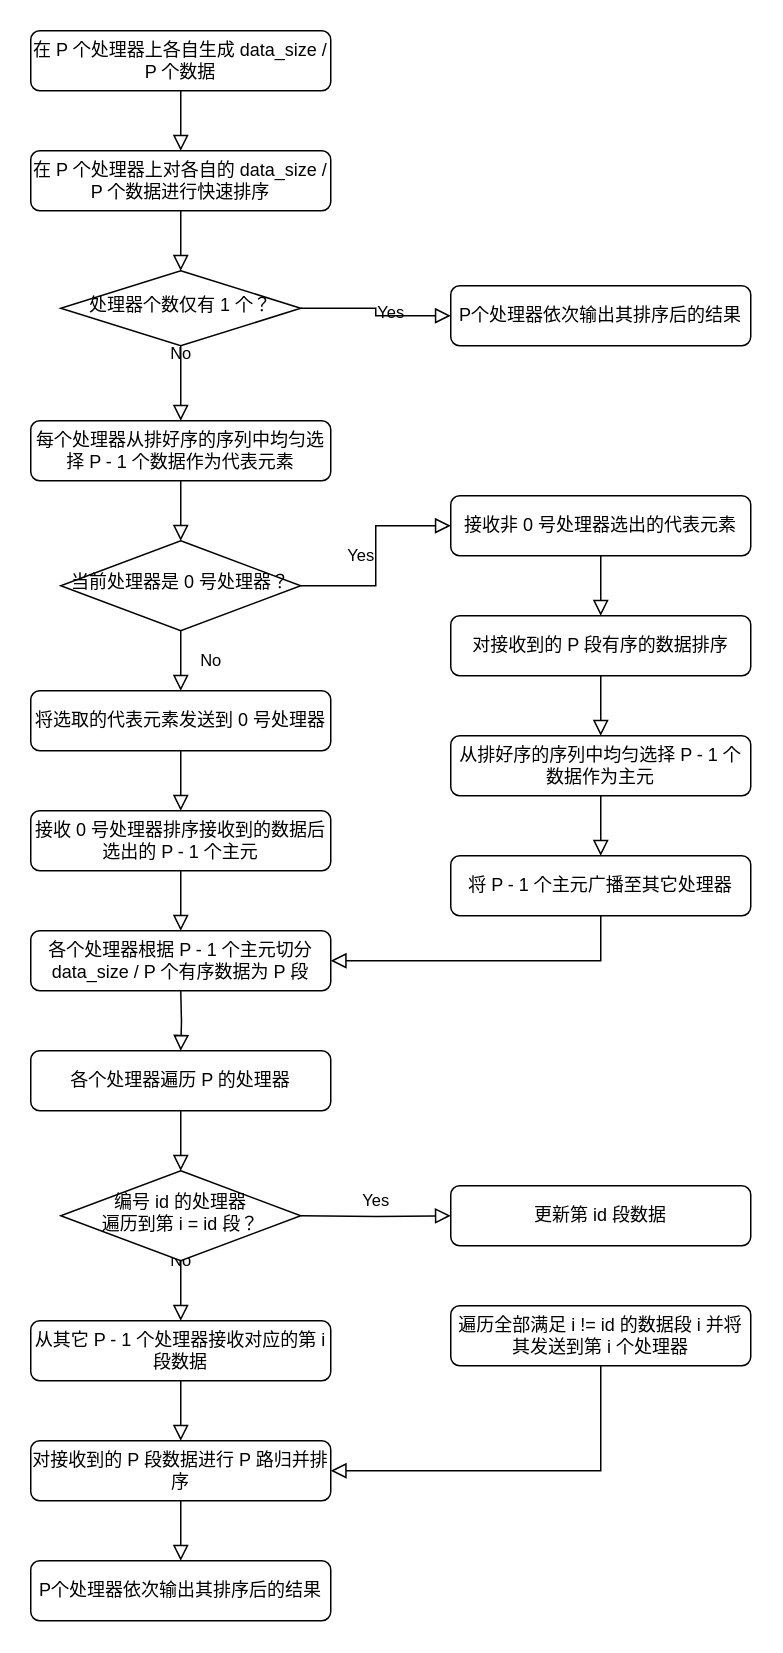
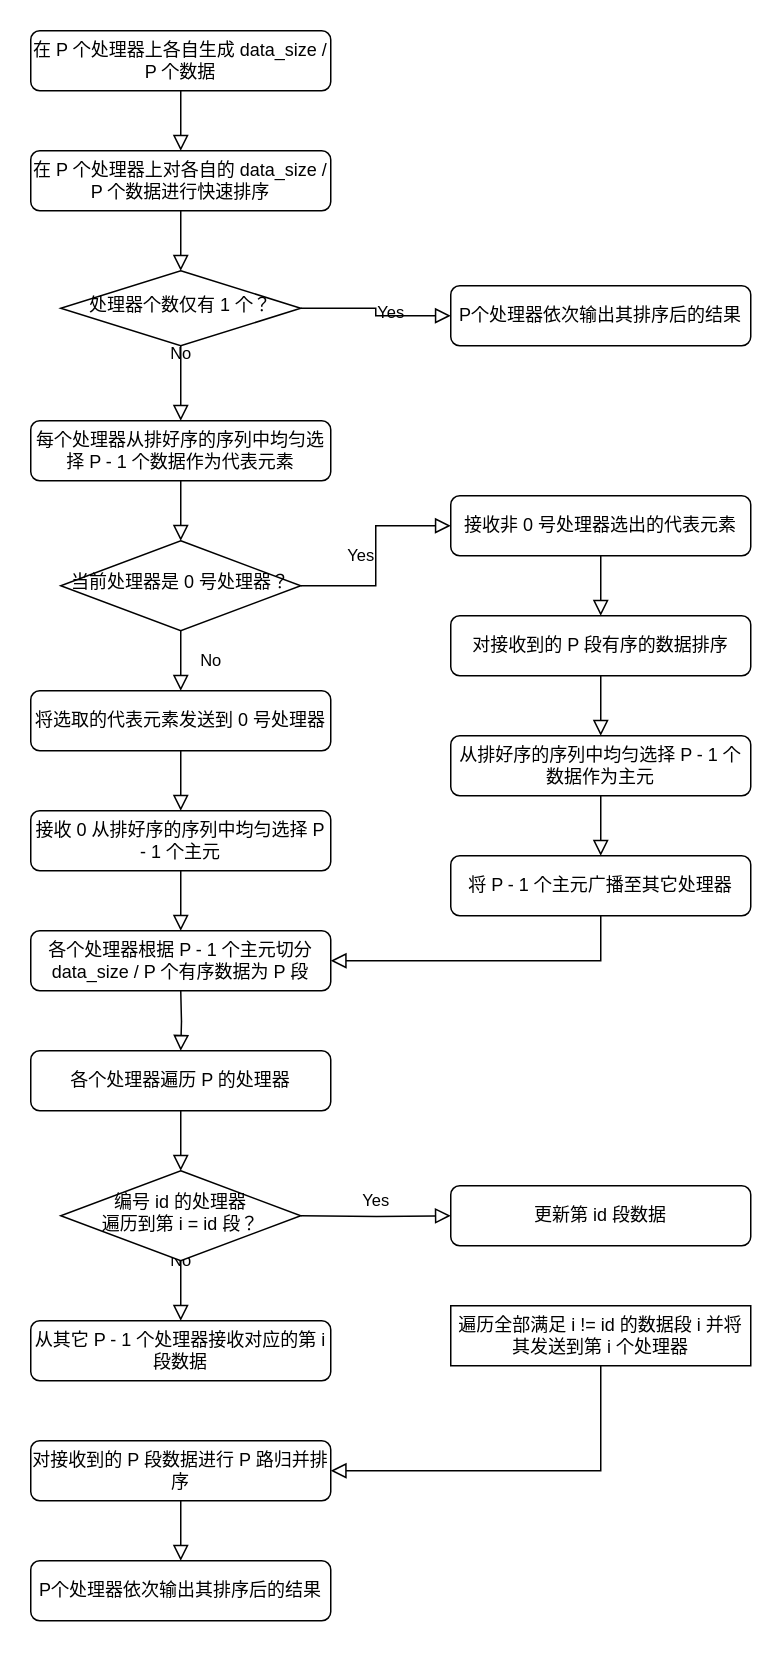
node "接收 0 号处理器排序接收到的数据后选出的 P - 1 个主元": label "接收 0 号处理器排序接收到的数据后选出的 P - 1 个主元" -> "接收 0 从排好序的序列中均匀选择 P - 1 个主元"
node "遍历全部满足 i != id 的数据段 i 并将其发送到第 i 个处理器": shape rounded rectangle -> rectangle
edge "从其它 P - 1 个处理器接收对应的第 i 段数据" -> "对接收到的 P 段数据进行 P 路归并排序": removed
